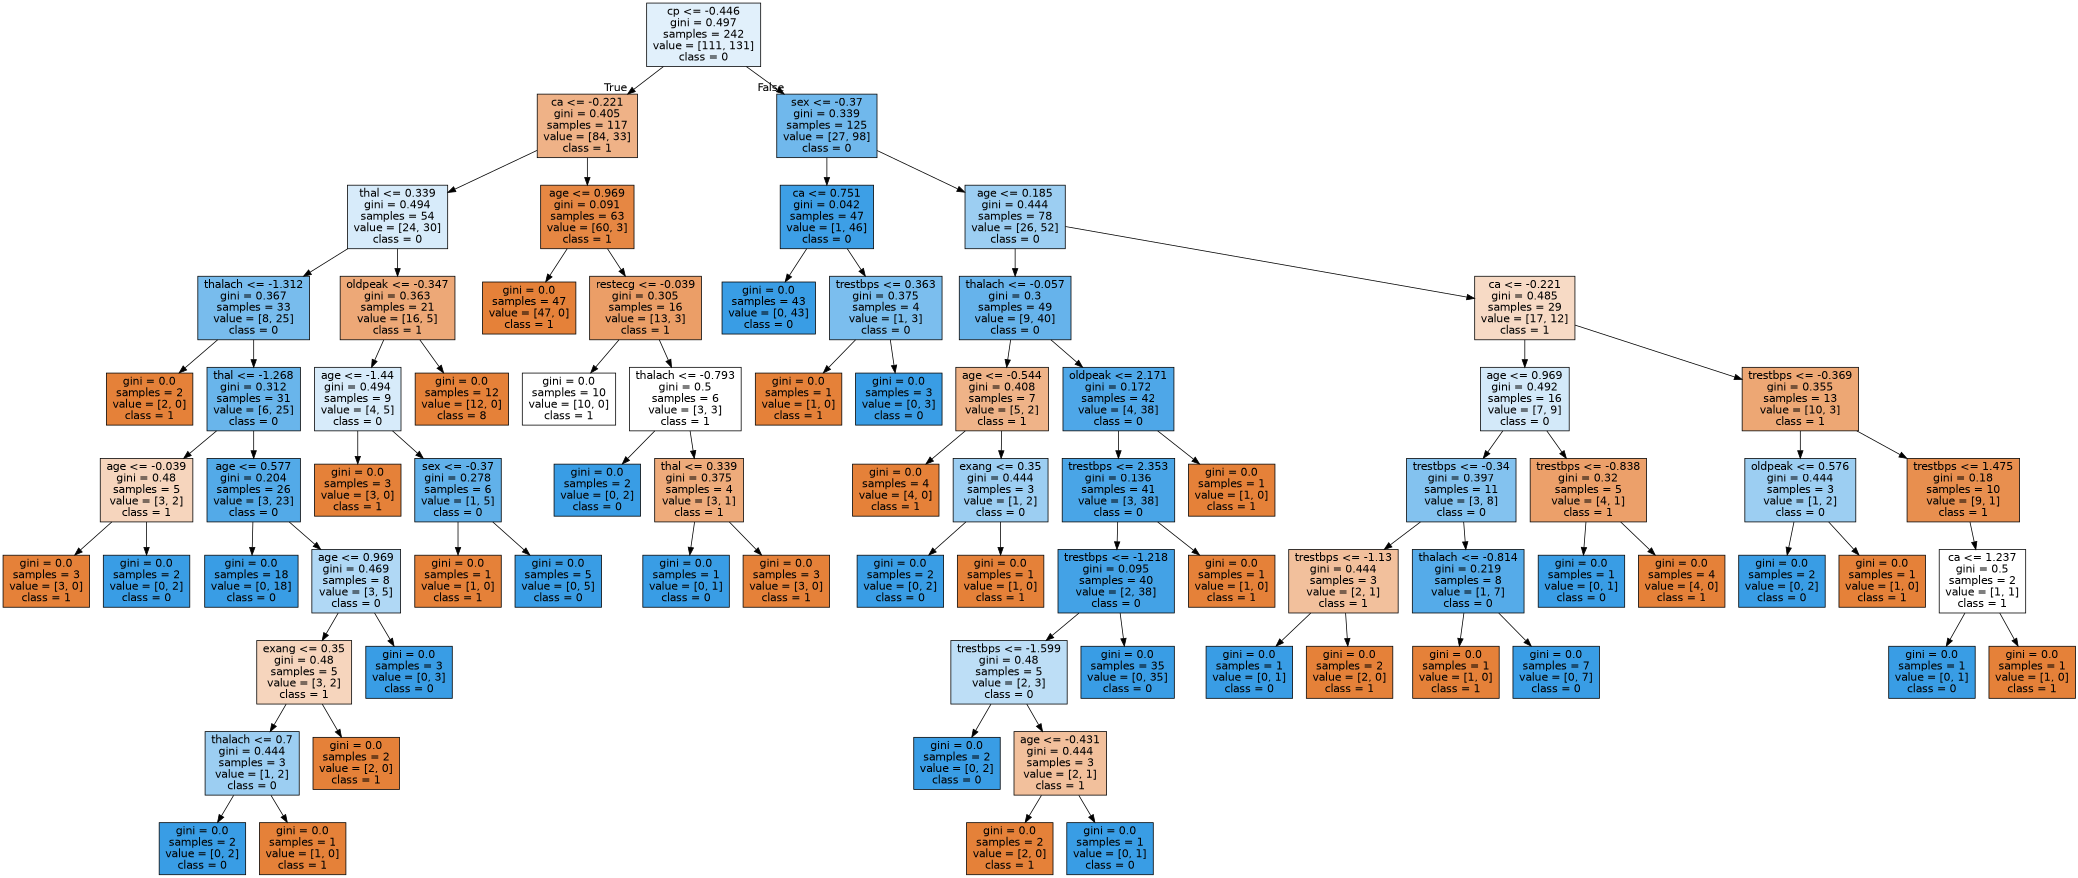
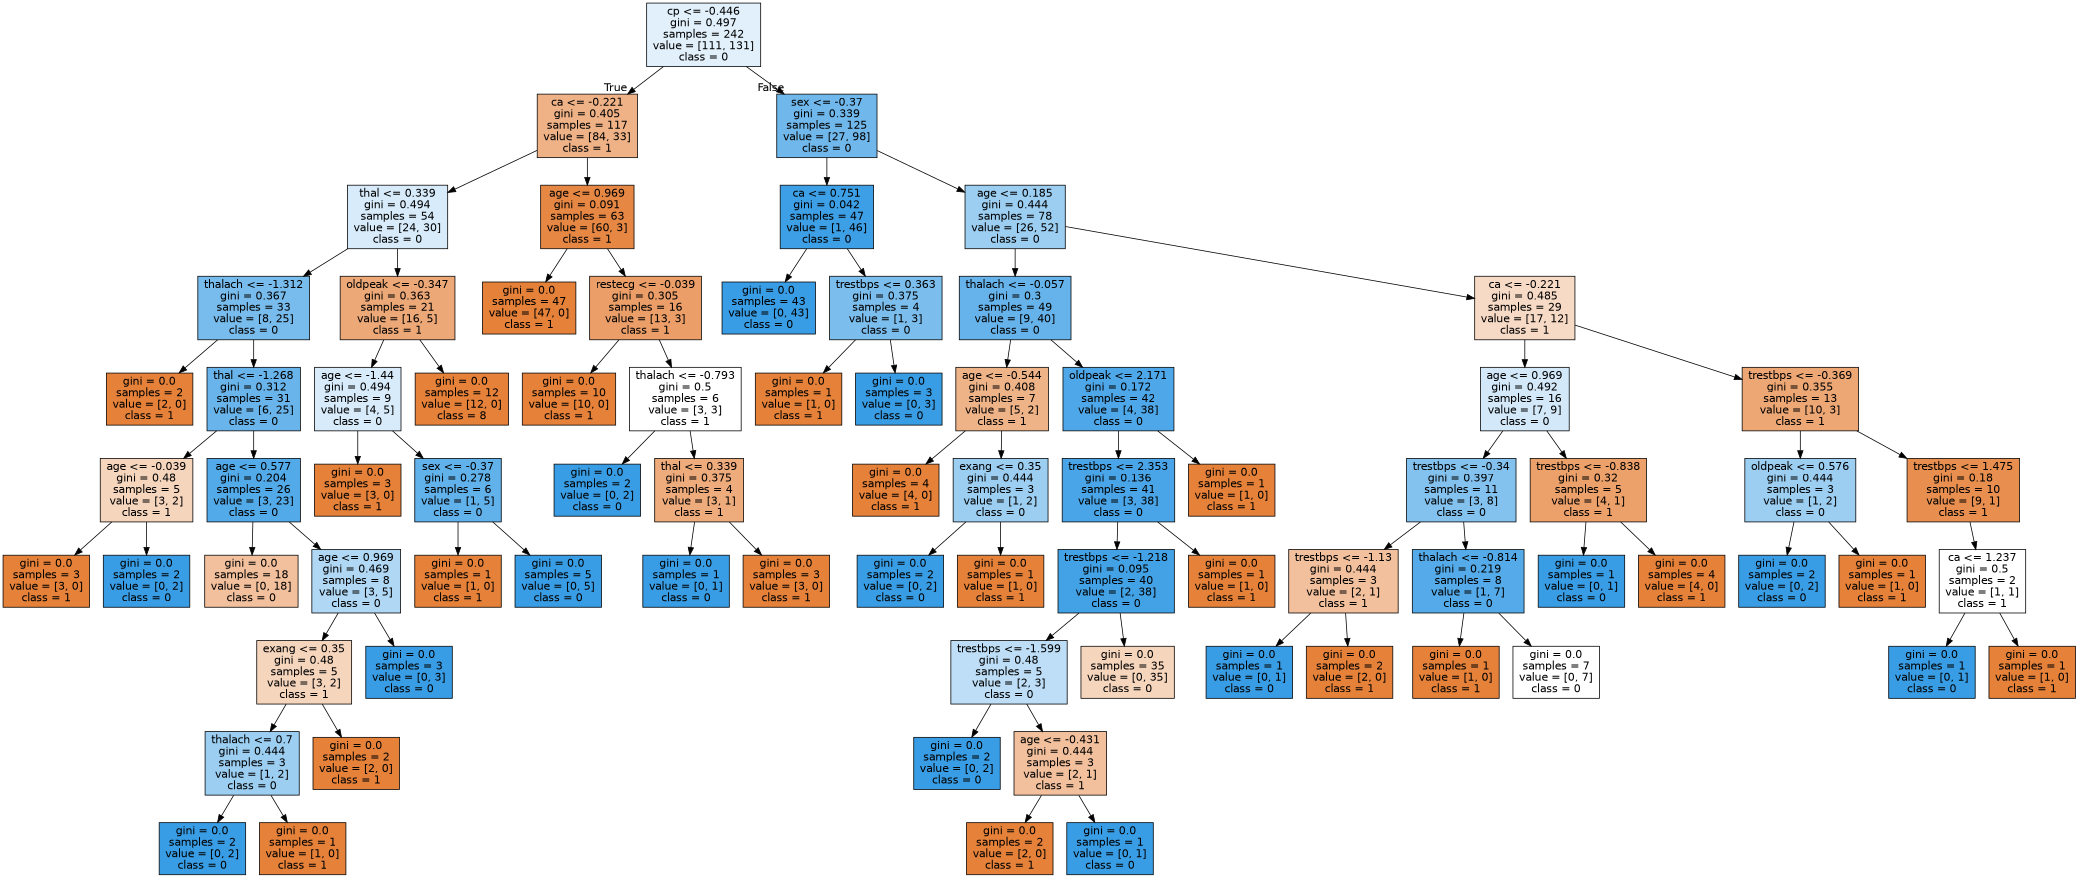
node "gini = 0.0 samples = 10 value = [10, 0] class = 1": fillcolor #ffffff -> #e58139
node "gini = 0.0 samples = 18 value = [0, 18] class = 0": fillcolor #399de5 -> #f2c09c
node "gini = 0.0 samples = 35 value = [0, 35] class = 0": fillcolor #399de5 -> #f6d5bd
node "gini = 0.0 samples = 7 value = [0, 7] class = 0": fillcolor #399de5 -> #ffffff
